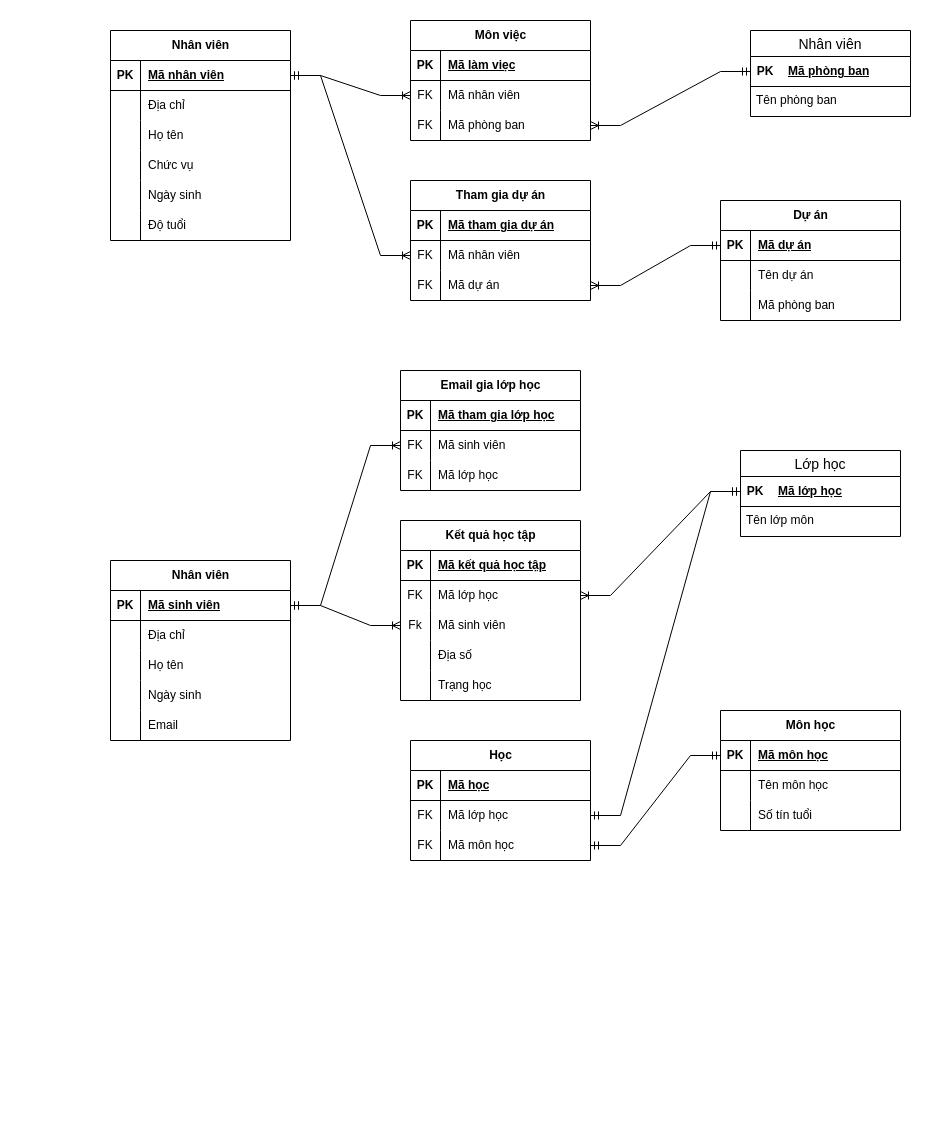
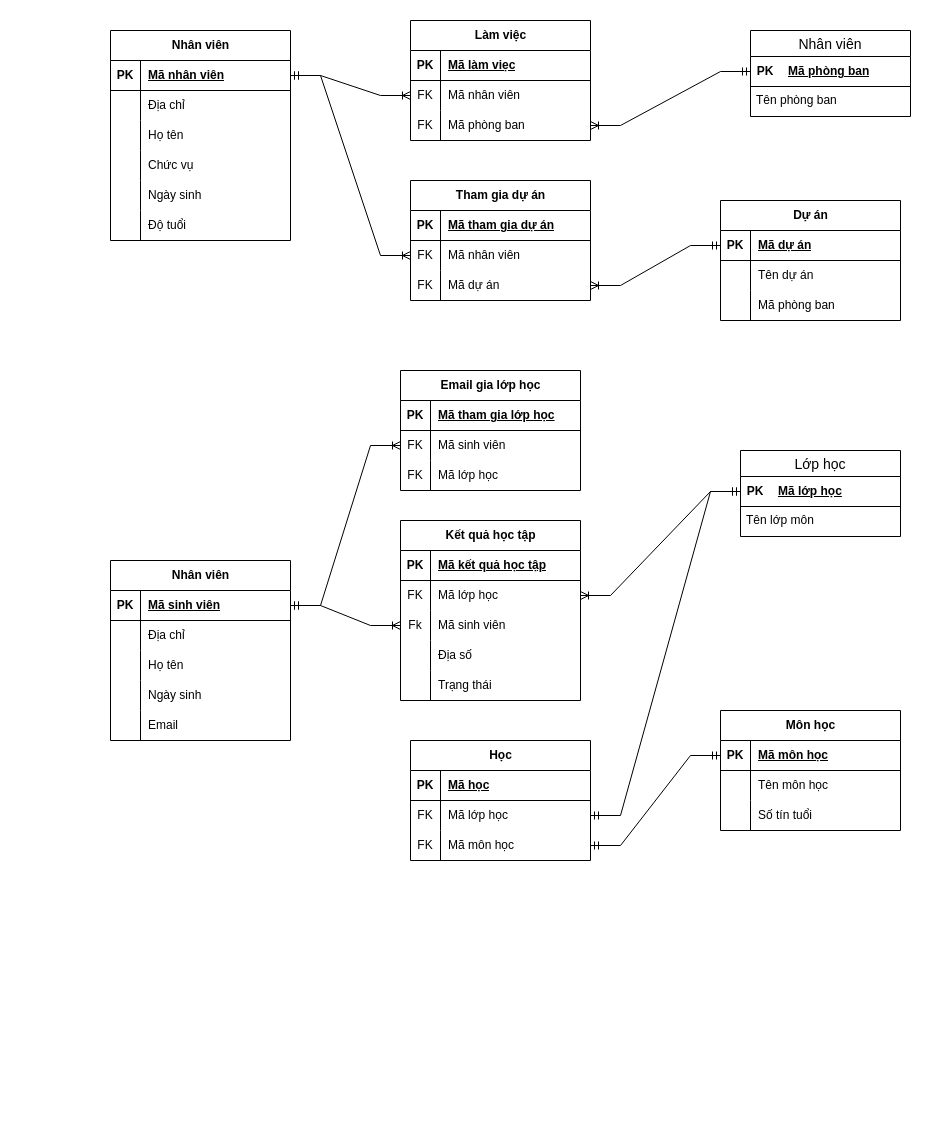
node "Môn việc": label "Môn việc" -> "Làm việc"
node "Trạng học": label "Trạng học" -> "Trạng thái"
